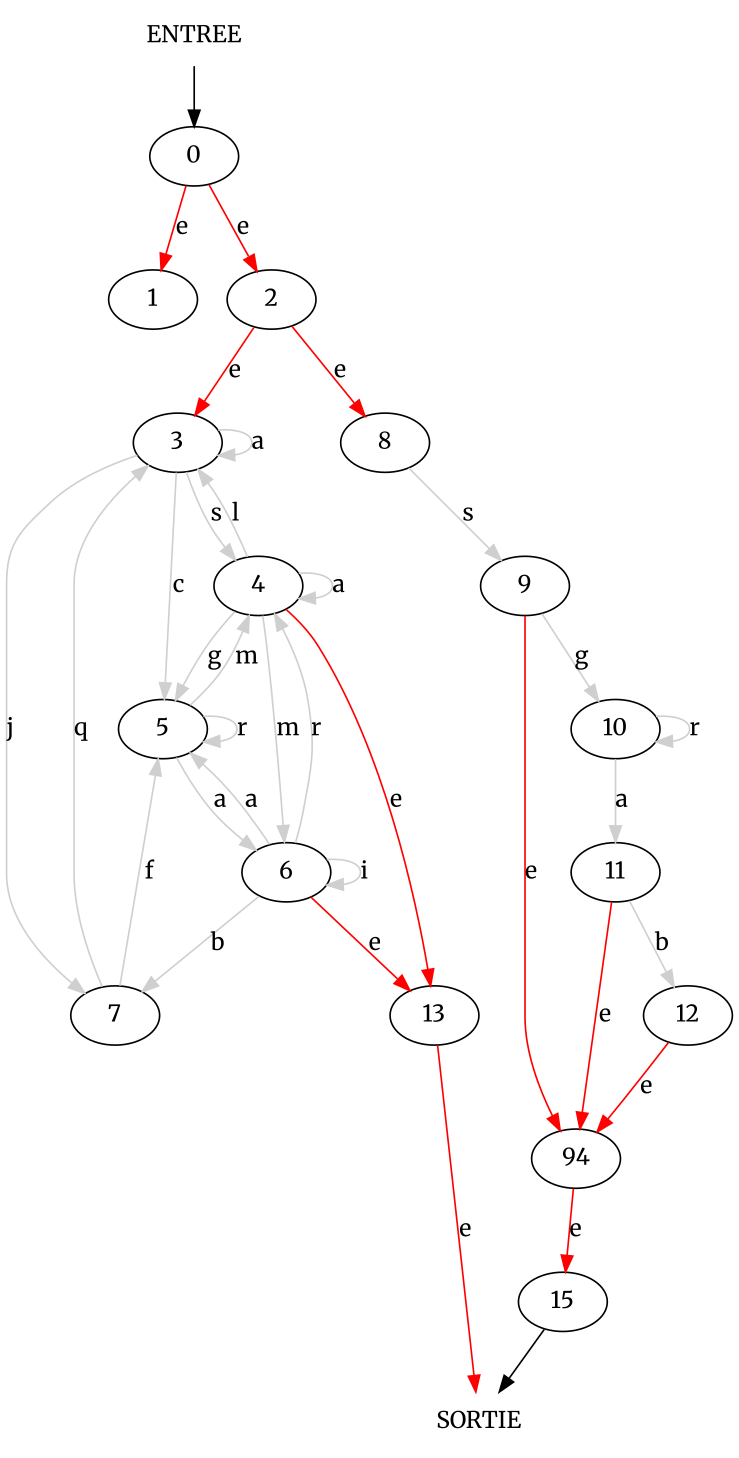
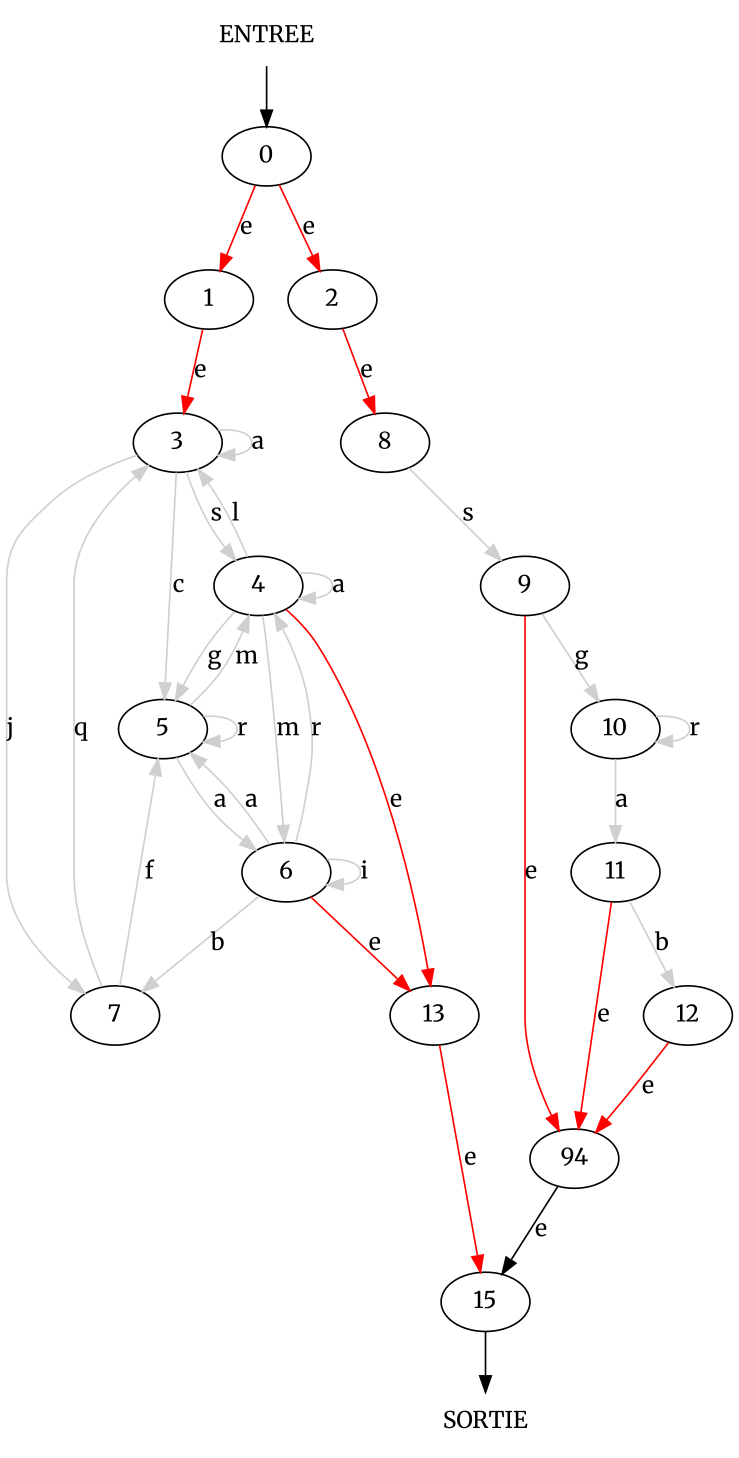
edge "2" -> "3": now "1" -> "3"
edge "13" -> "SORTIE": now "13" -> "15"
edge "94" -> "15": color red -> black
